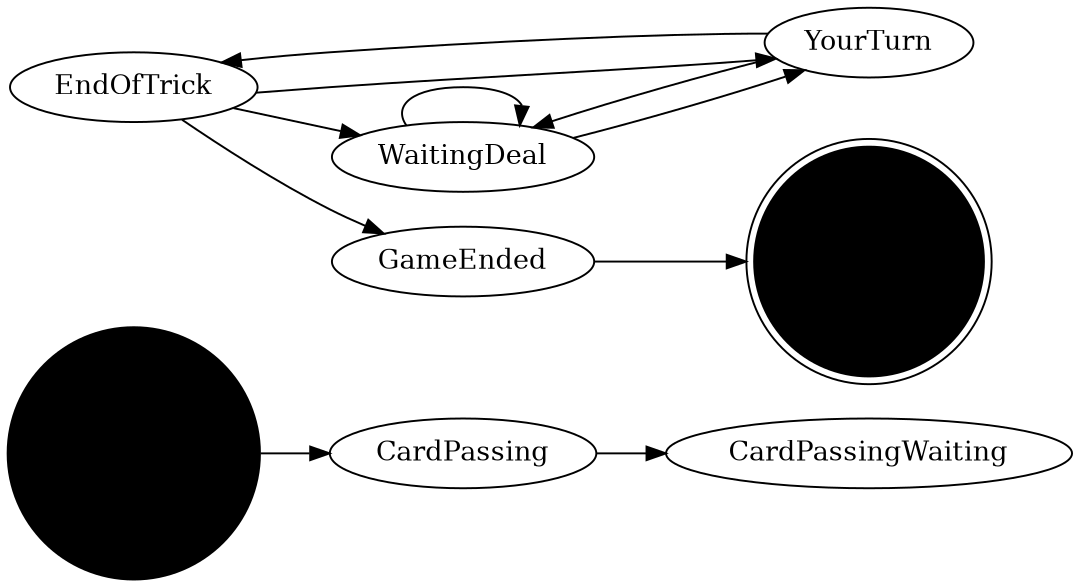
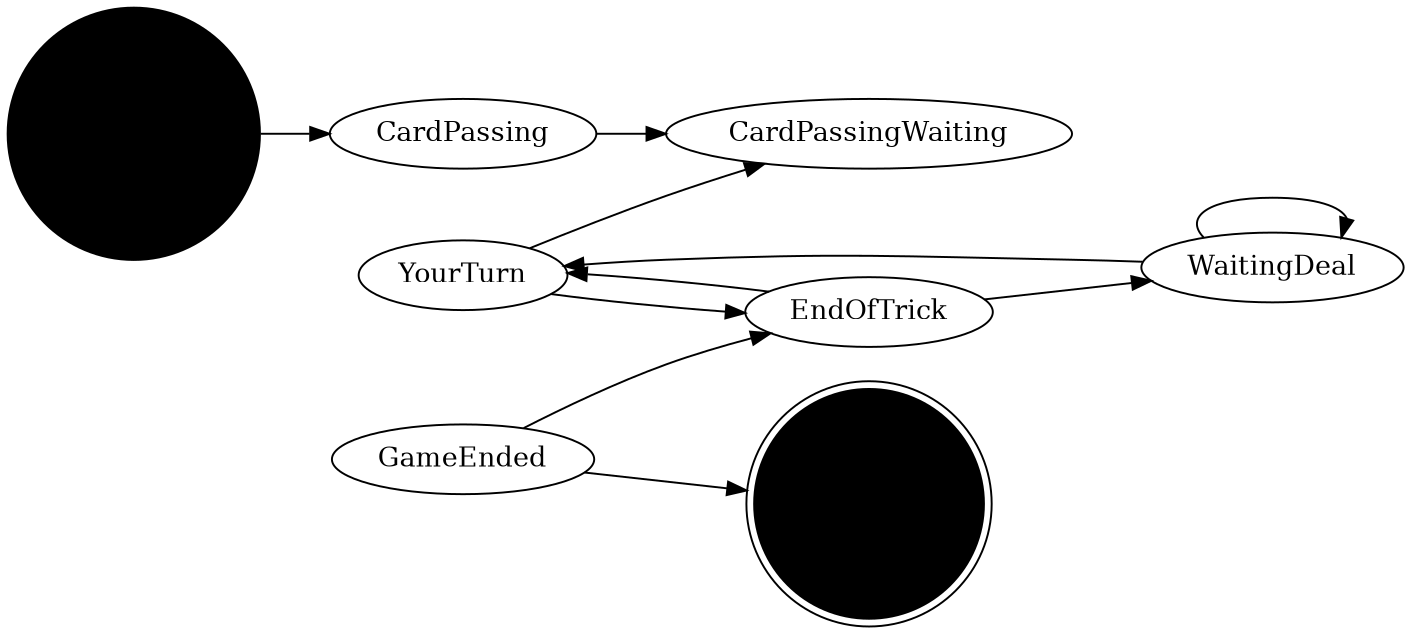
edge "YourTurn" -> "WaitingDeal": now "YourTurn" -> "CardPassingWaiting"
edge "EndOfTrick" -> "GameEnded": reversed
